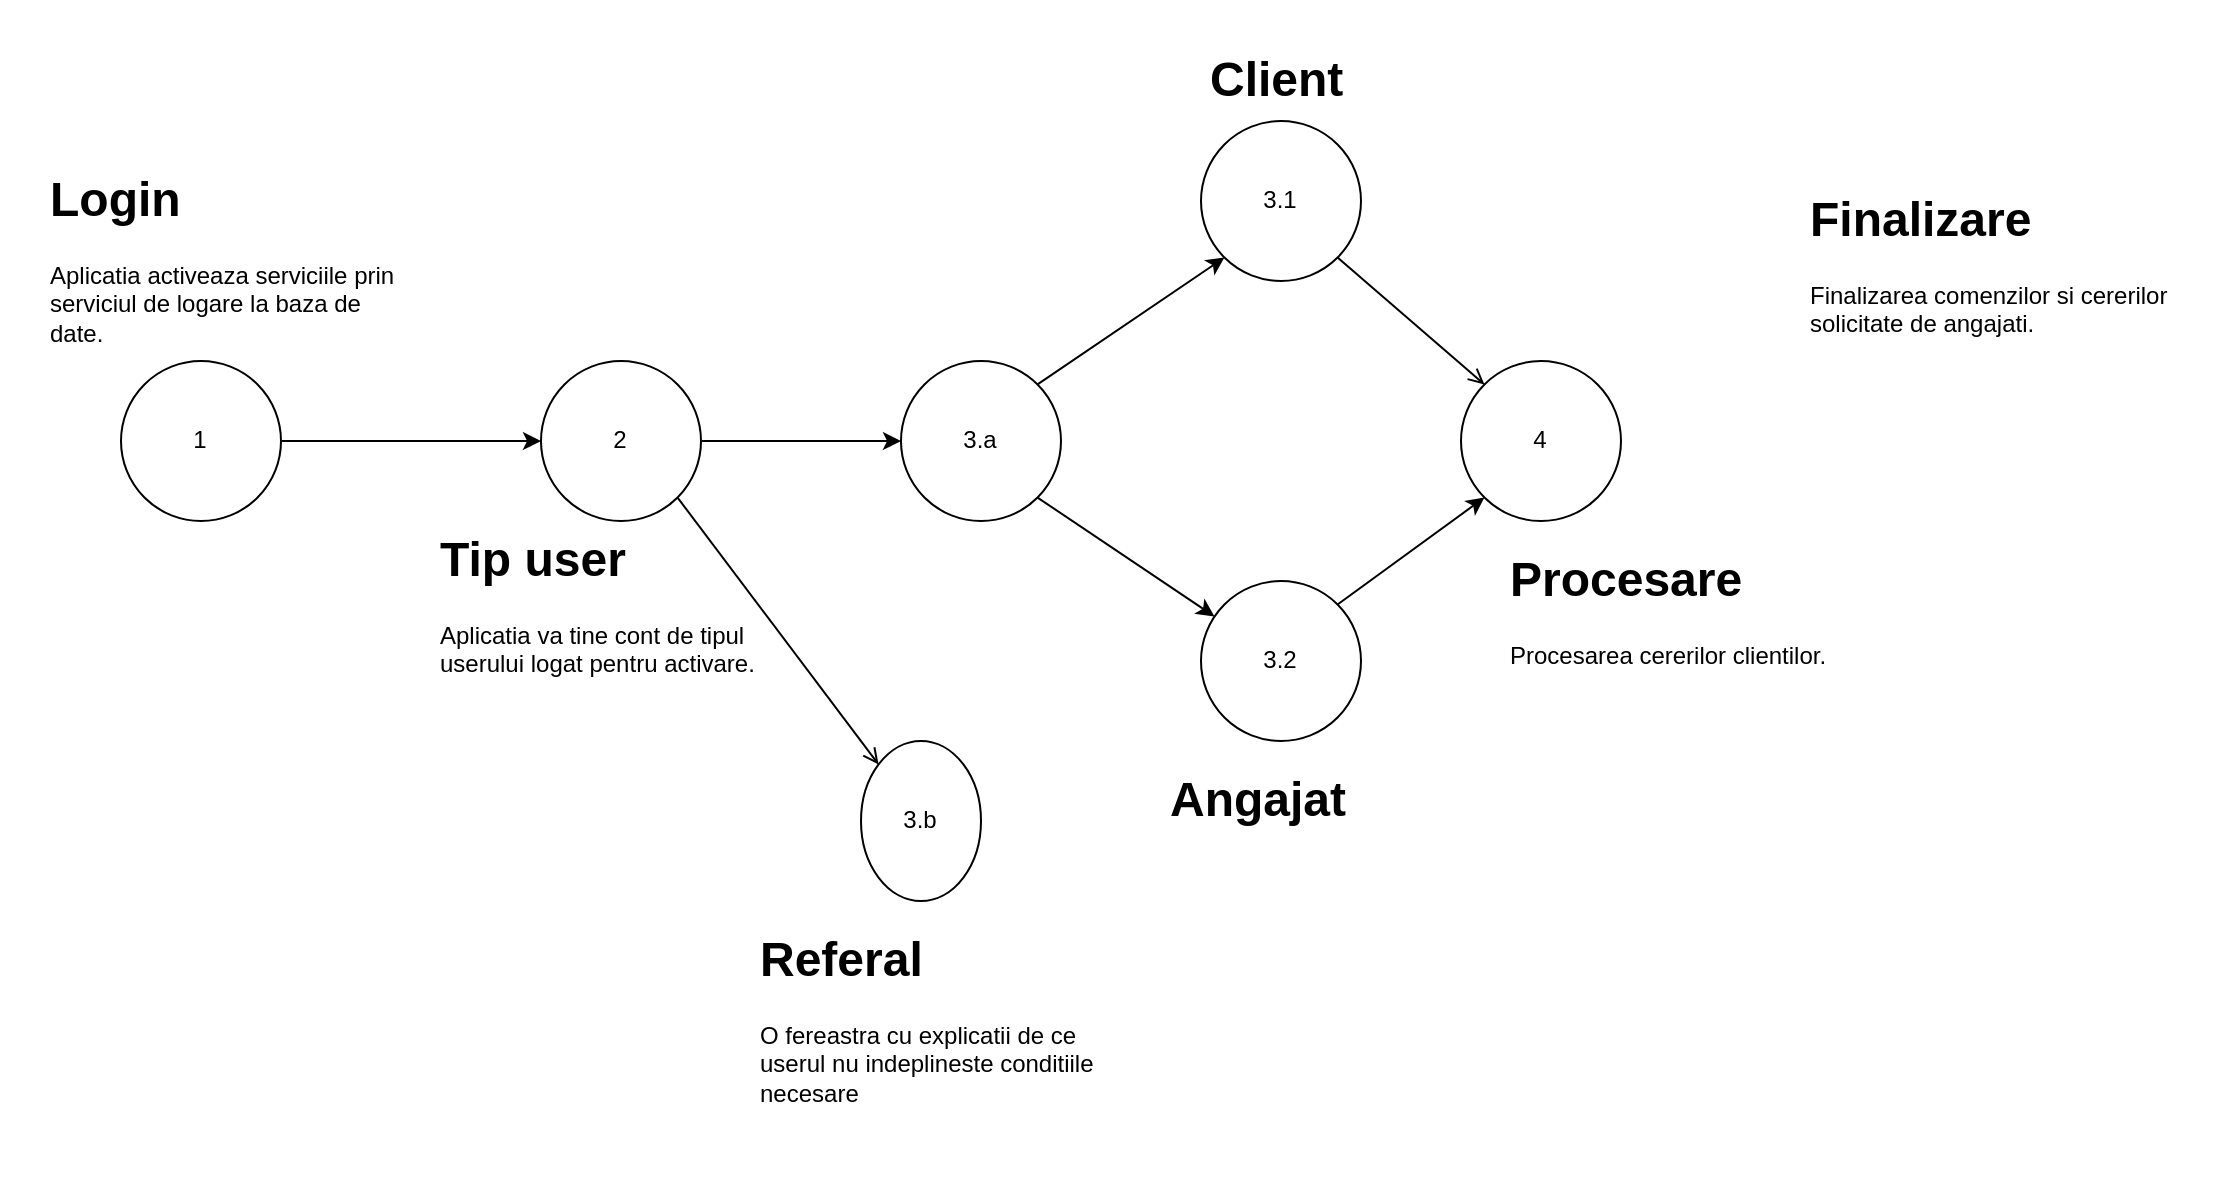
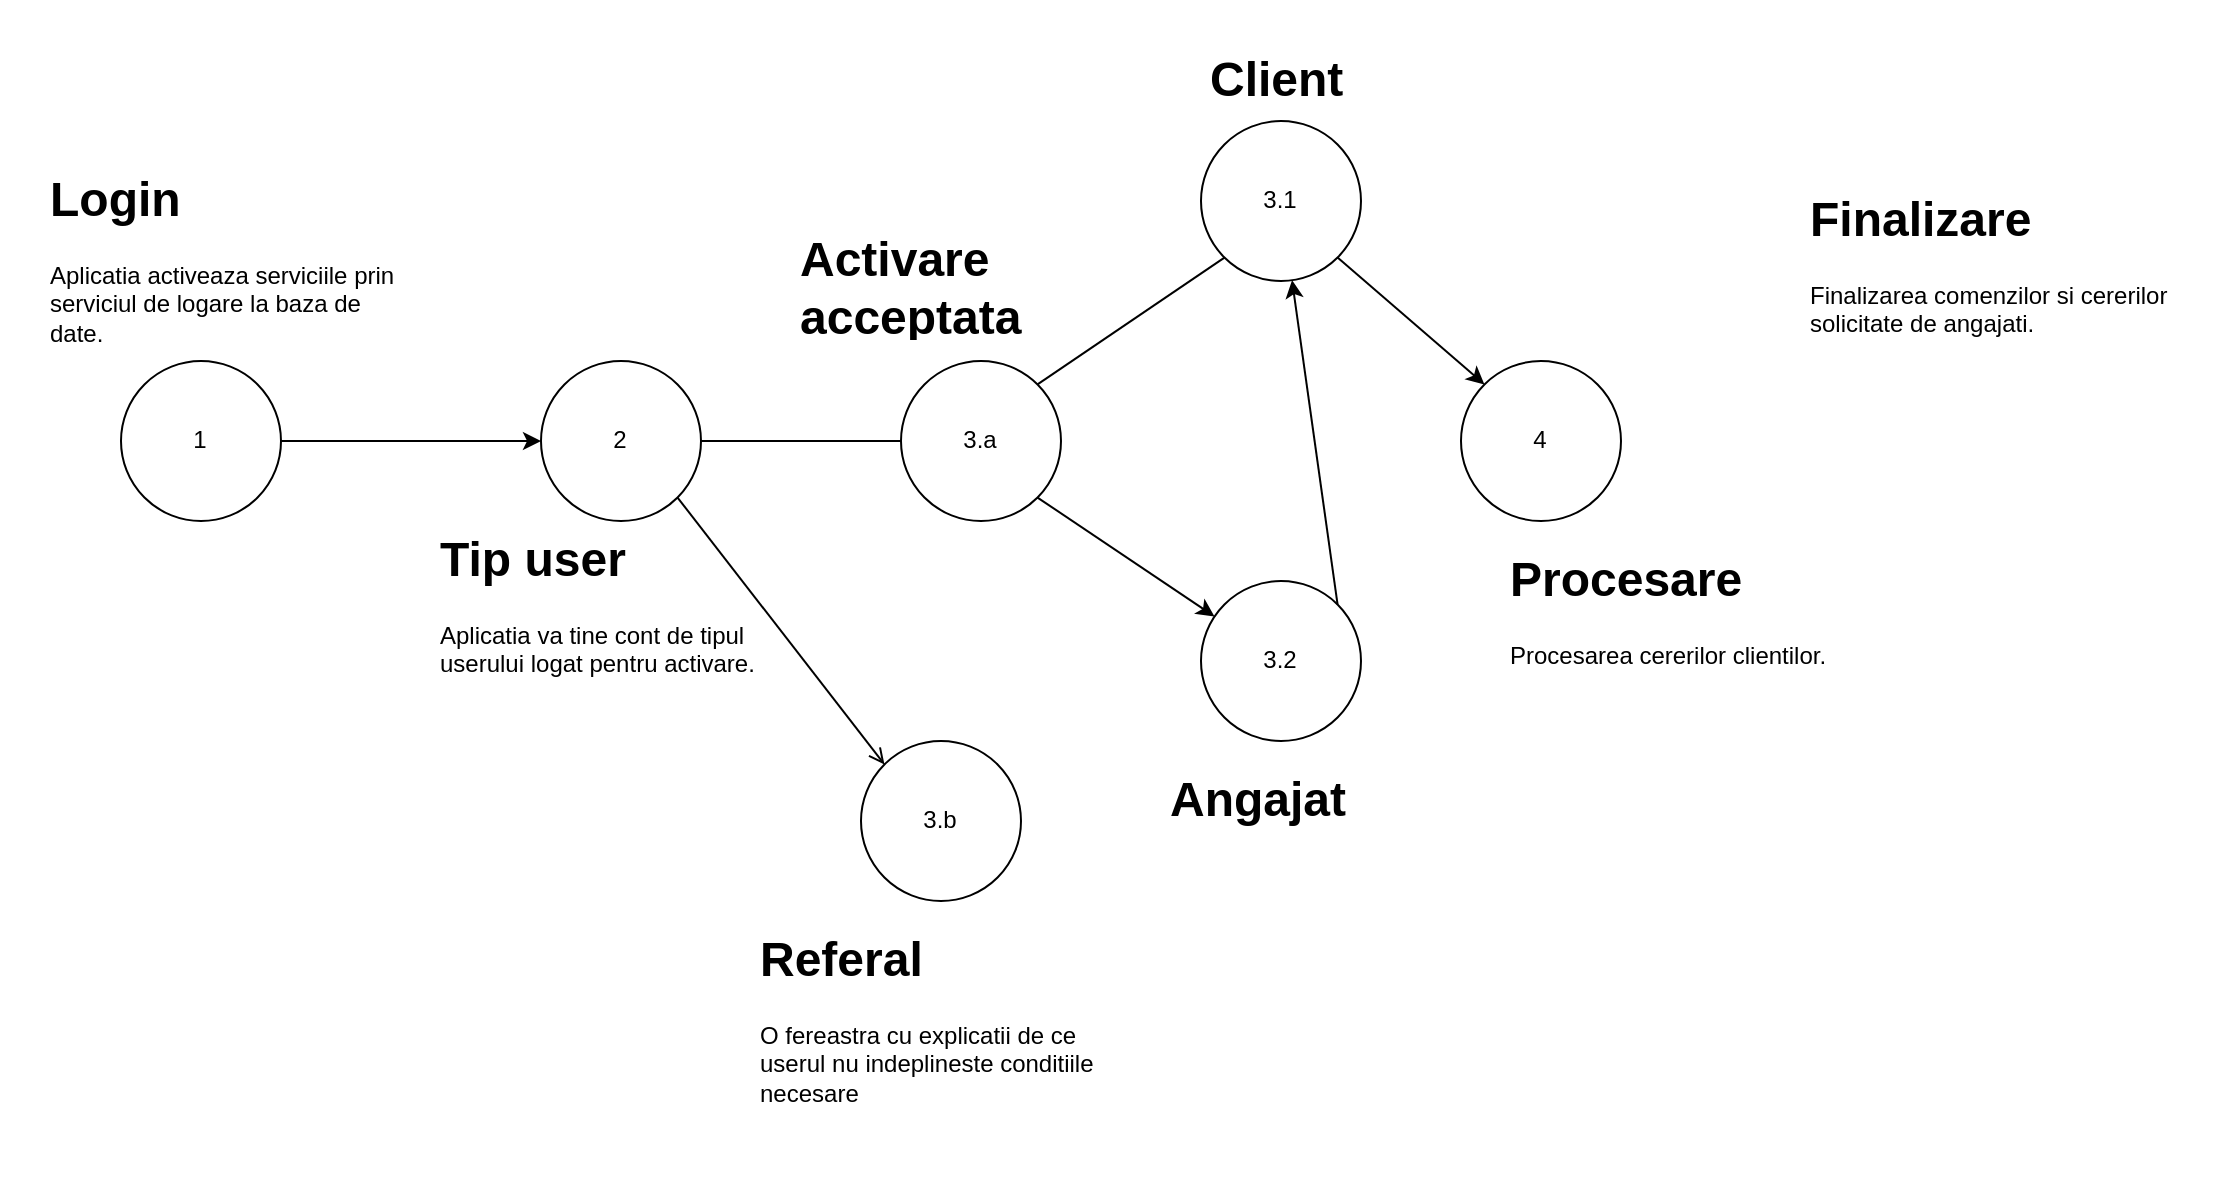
edge "3.a" -> "3.1": arrowhead classic -> none
node "Activare acceptata": added
edge "3.1" -> "4": arrowhead open -> classic
edge "2" -> "3.a": arrowhead classic -> none
edge "3.2" -> "4": now "3.2" -> "3.1"
node "3.b": size 120x160 -> 160x160
